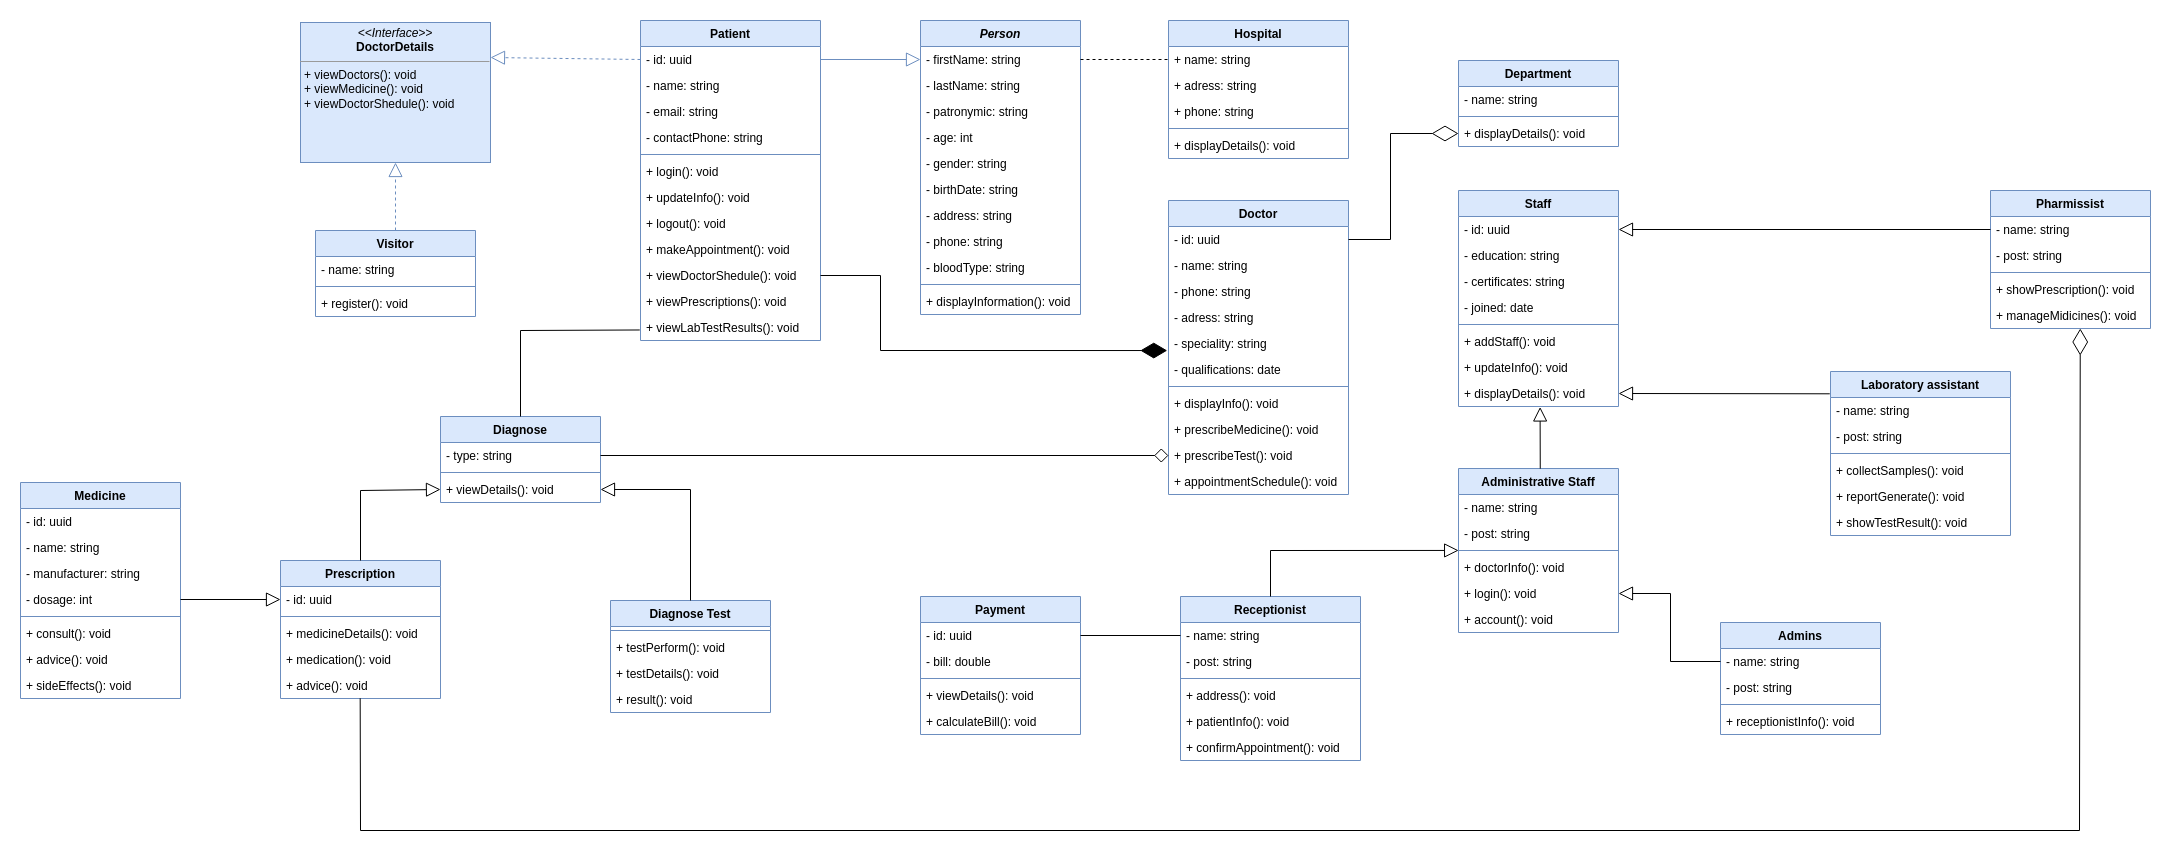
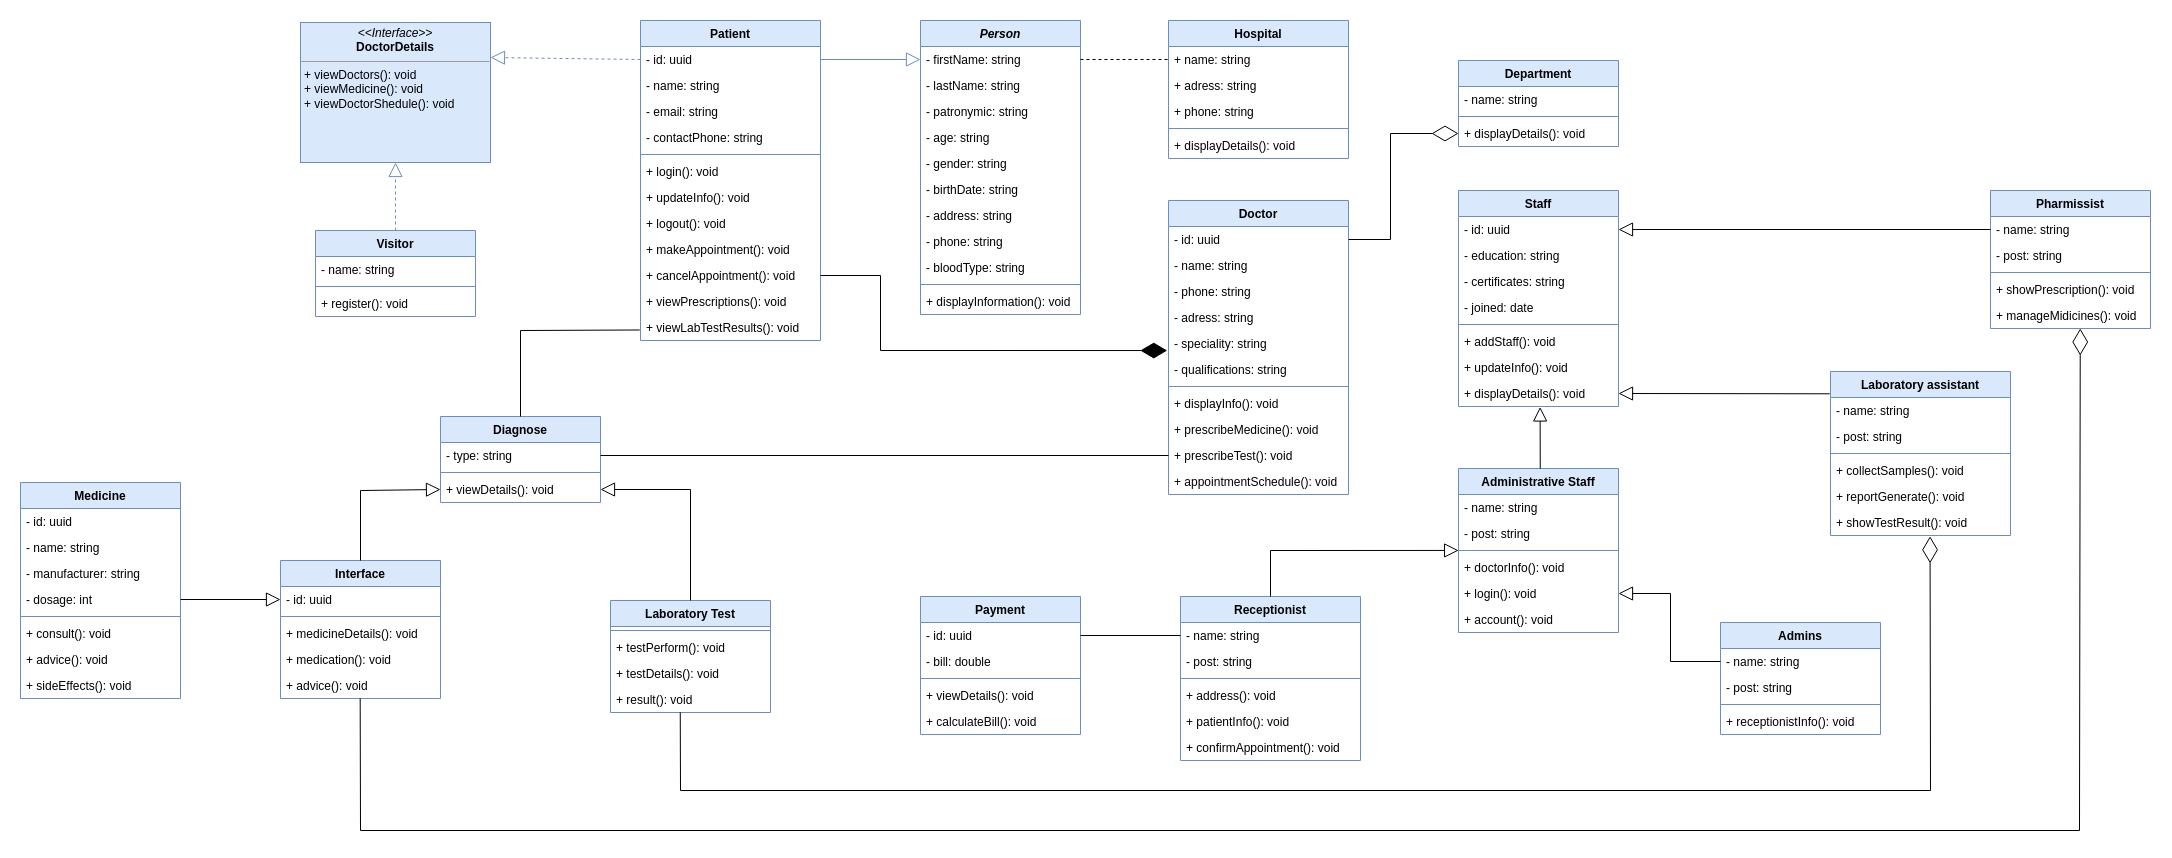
node "- age: int": label "- age: int" -> "- age: string"
node "+ viewDoctorShedule(): void": label "+ viewDoctorShedule(): void" -> "+ cancelAppointment(): void"
node "- qualifications: date": label "- qualifications: date" -> "- qualifications: string"
edge "- type: string" -> "+ prescribeTest(): void": arrowhead diamond -> none
node "Prescription": label "Prescription" -> "Interface"
node "Diagnose Test": label "Diagnose Test" -> "Laboratory Test"
edge "+ result(): void" -> "+ showTestResult(): void": added
